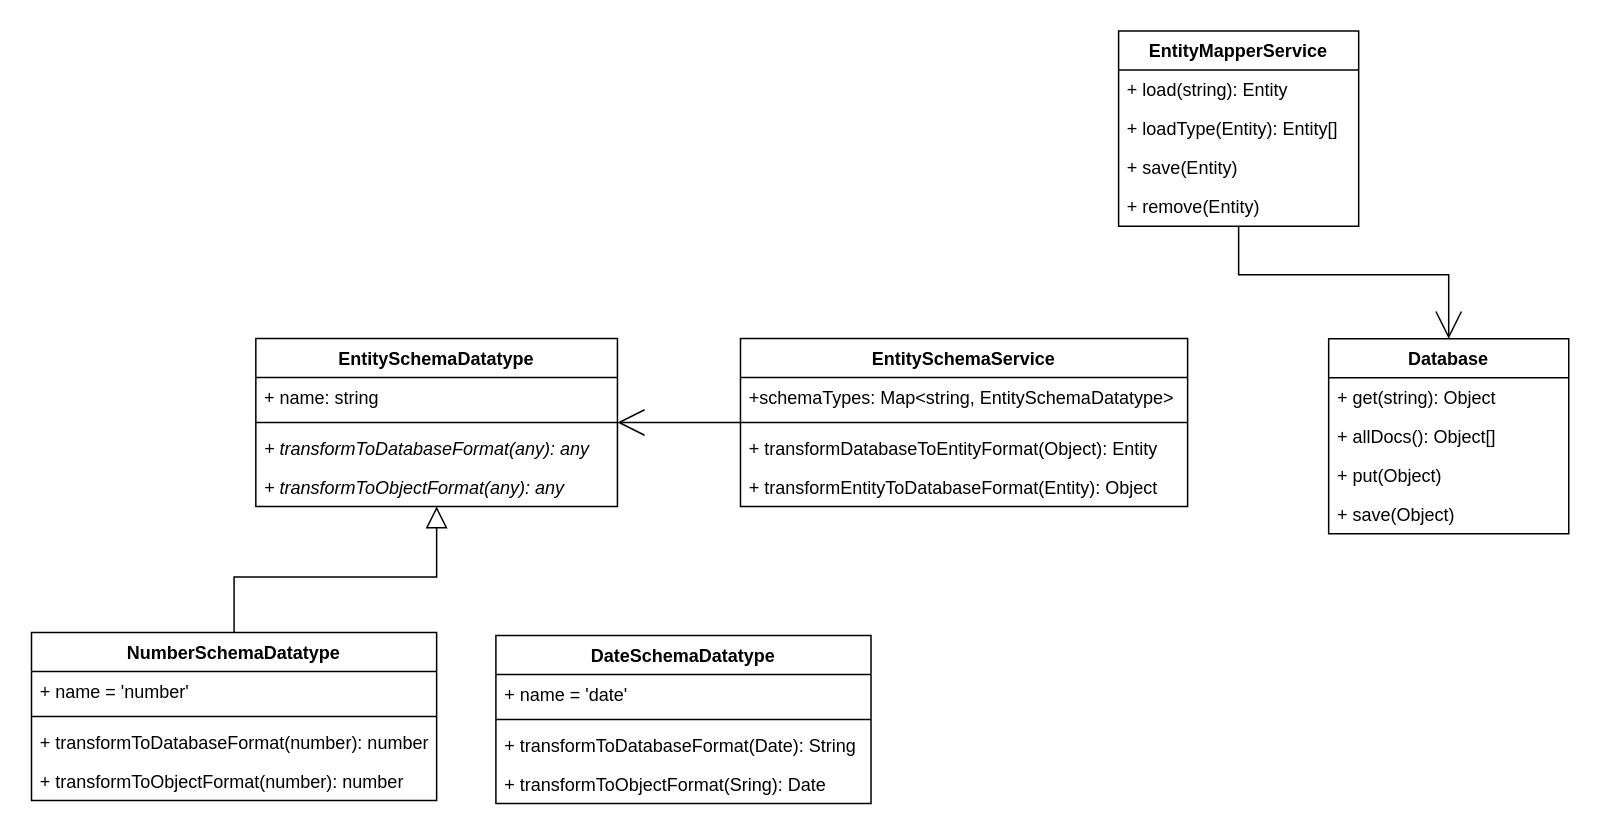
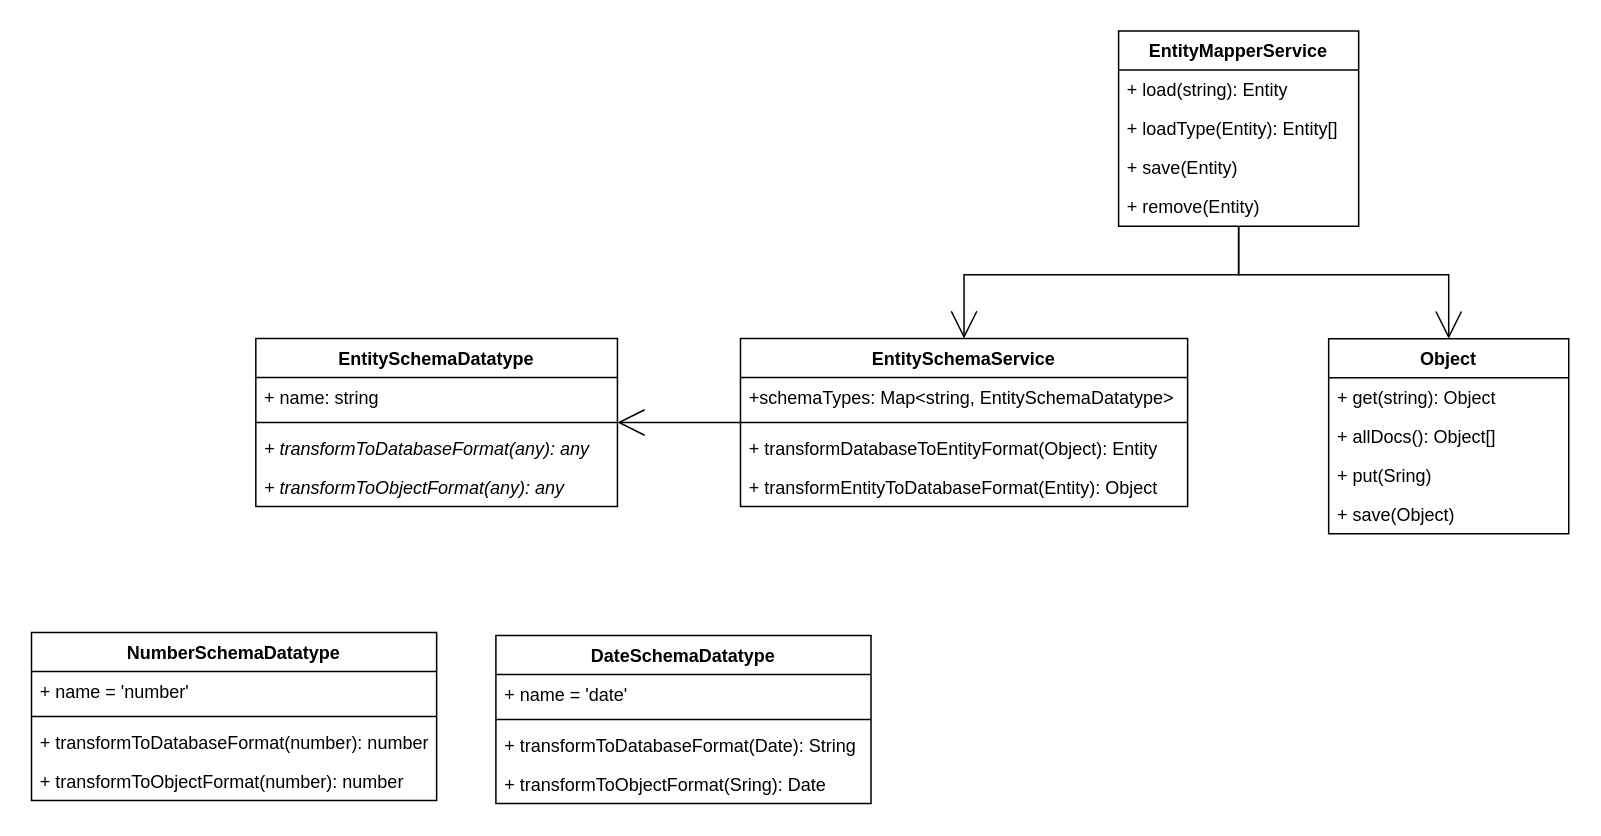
edge "EntityMapperService" -> "EntitySchemaService": added
node "Database": label "Database" -> "Object"
node "+ put(Object)": label "+ put(Object)" -> "+ put(Sring)"
edge "NumberSchemaDatatype" -> "EntitySchemaDatatype": removed
